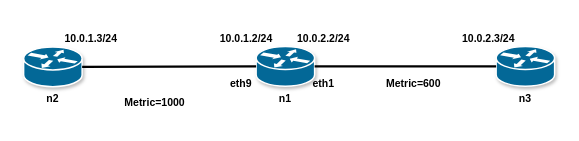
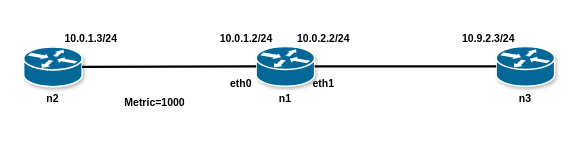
node "10.0.2.3/24": label "10.0.2.3/24" -> "10.9.2.3/24"
node "eth9": label "eth9" -> "eth0"
node "Metric=600": removed
